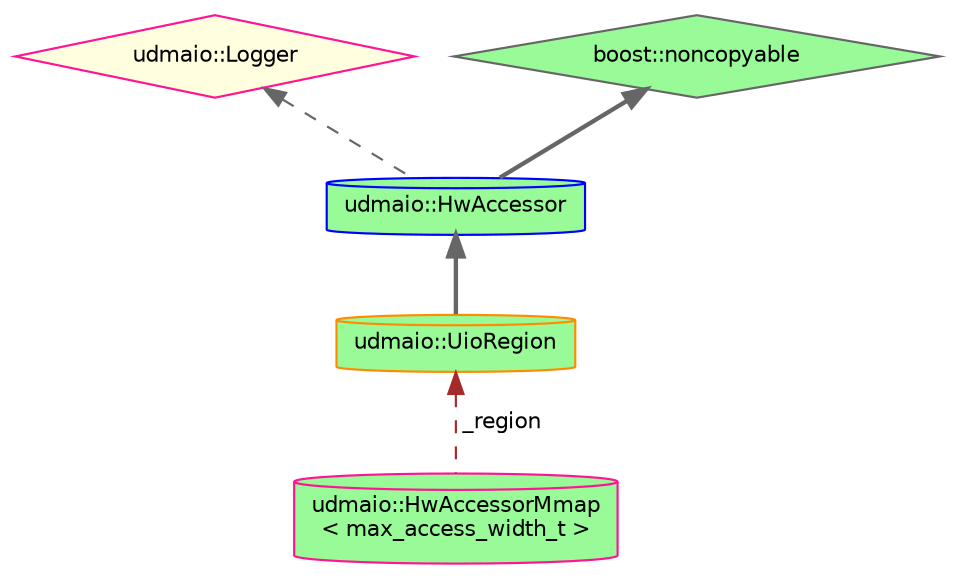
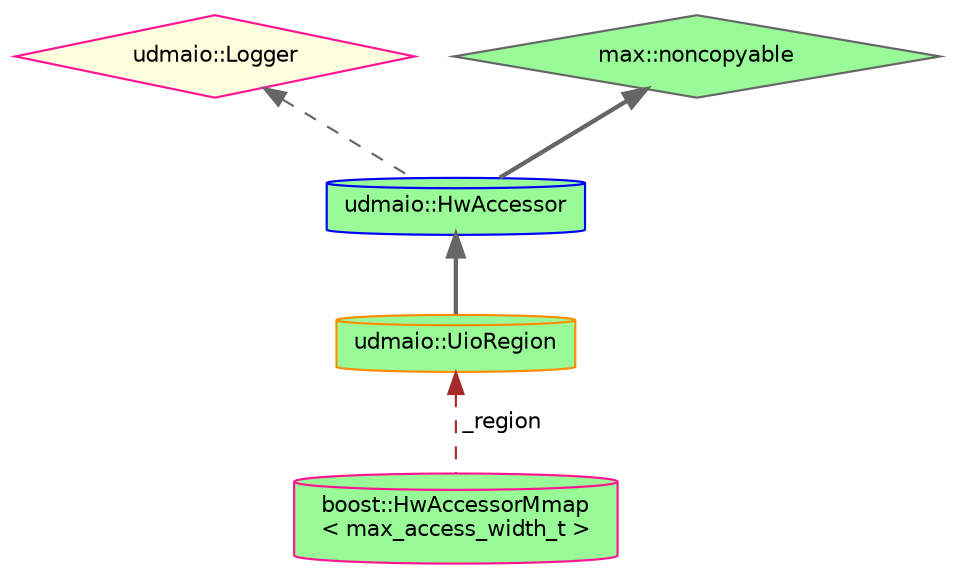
node "boost::noncopyable": label "boost::noncopyable" -> "max::noncopyable"
node "udmaio::HwAccessorMmap < max_access_width_t >": label "udmaio::HwAccessorMmap < max_access_width_t >" -> "boost::HwAccessorMmap < max_access_width_t >"
